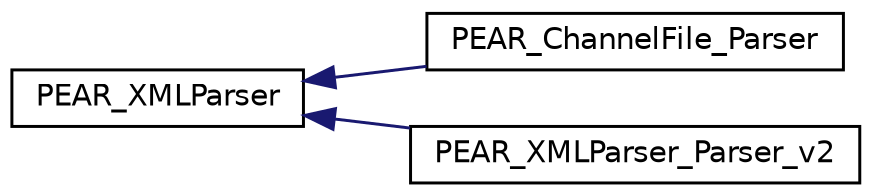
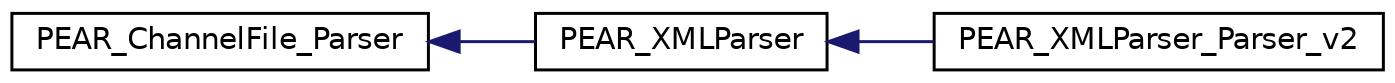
edge "PEAR_ChannelFile_Parser" -> "PEAR_XMLParser": reversed
